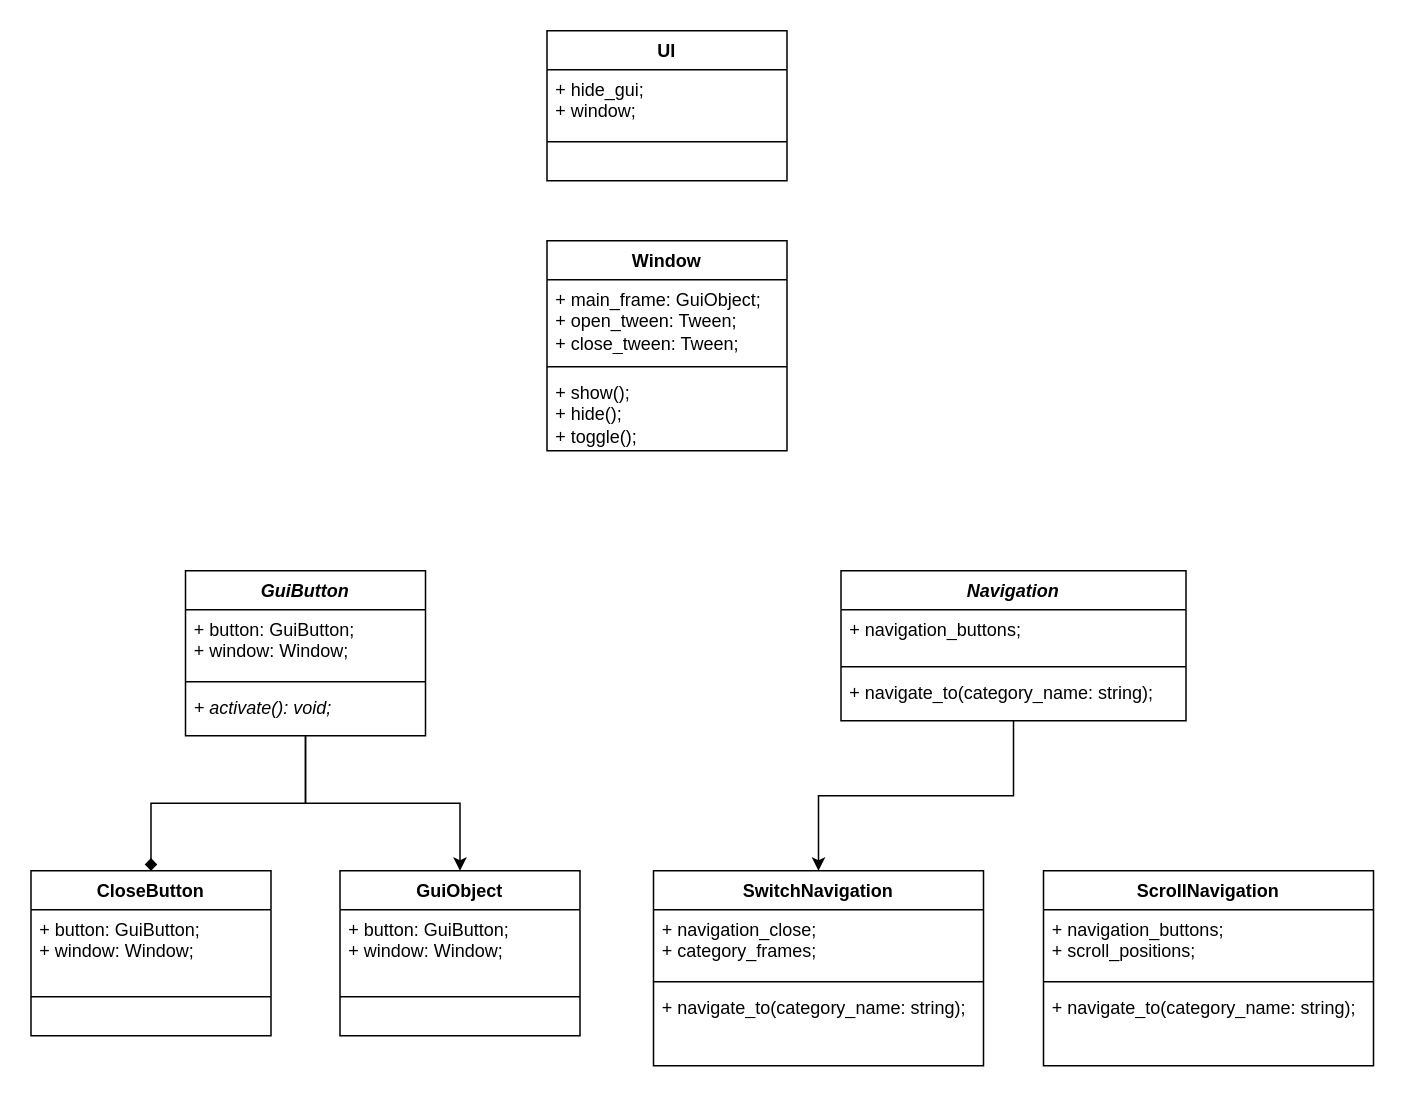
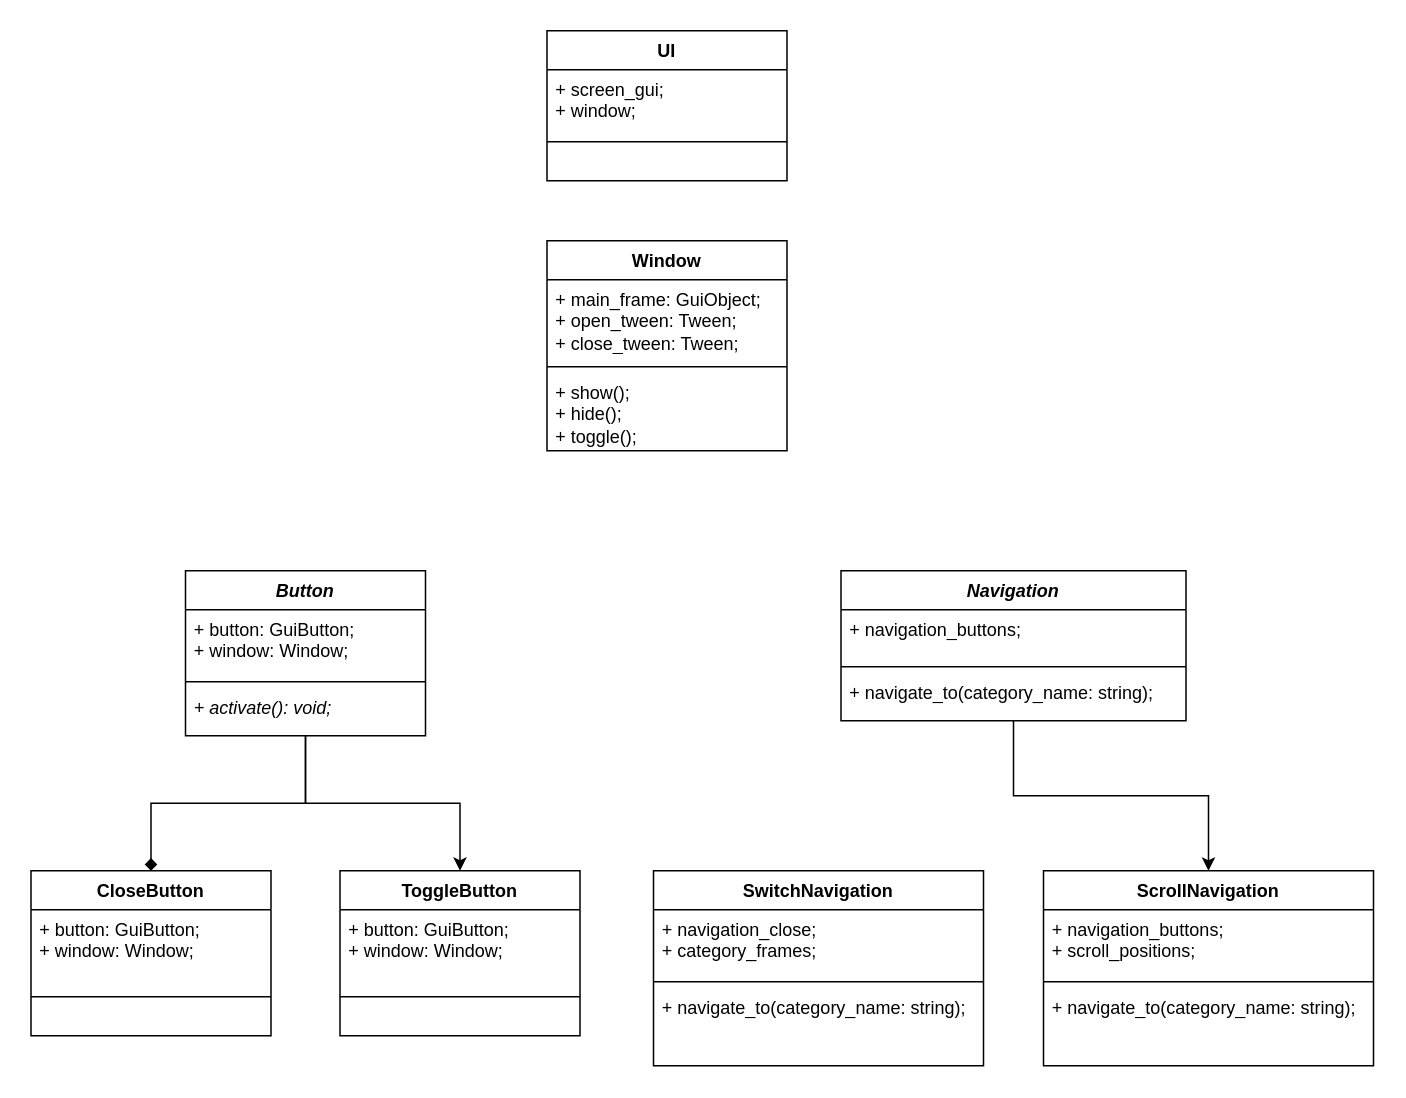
node "+ hide_gui; + window;": label "+ hide_gui; + window;" -> "+ screen_gui; + window;"
node "GuiButton": label "GuiButton" -> "Button"
edge "Navigation" -> "SwitchNavigation": removed
edge "Navigation" -> "ScrollNavigation": added
node "GuiObject": label "GuiObject" -> "ToggleButton"
